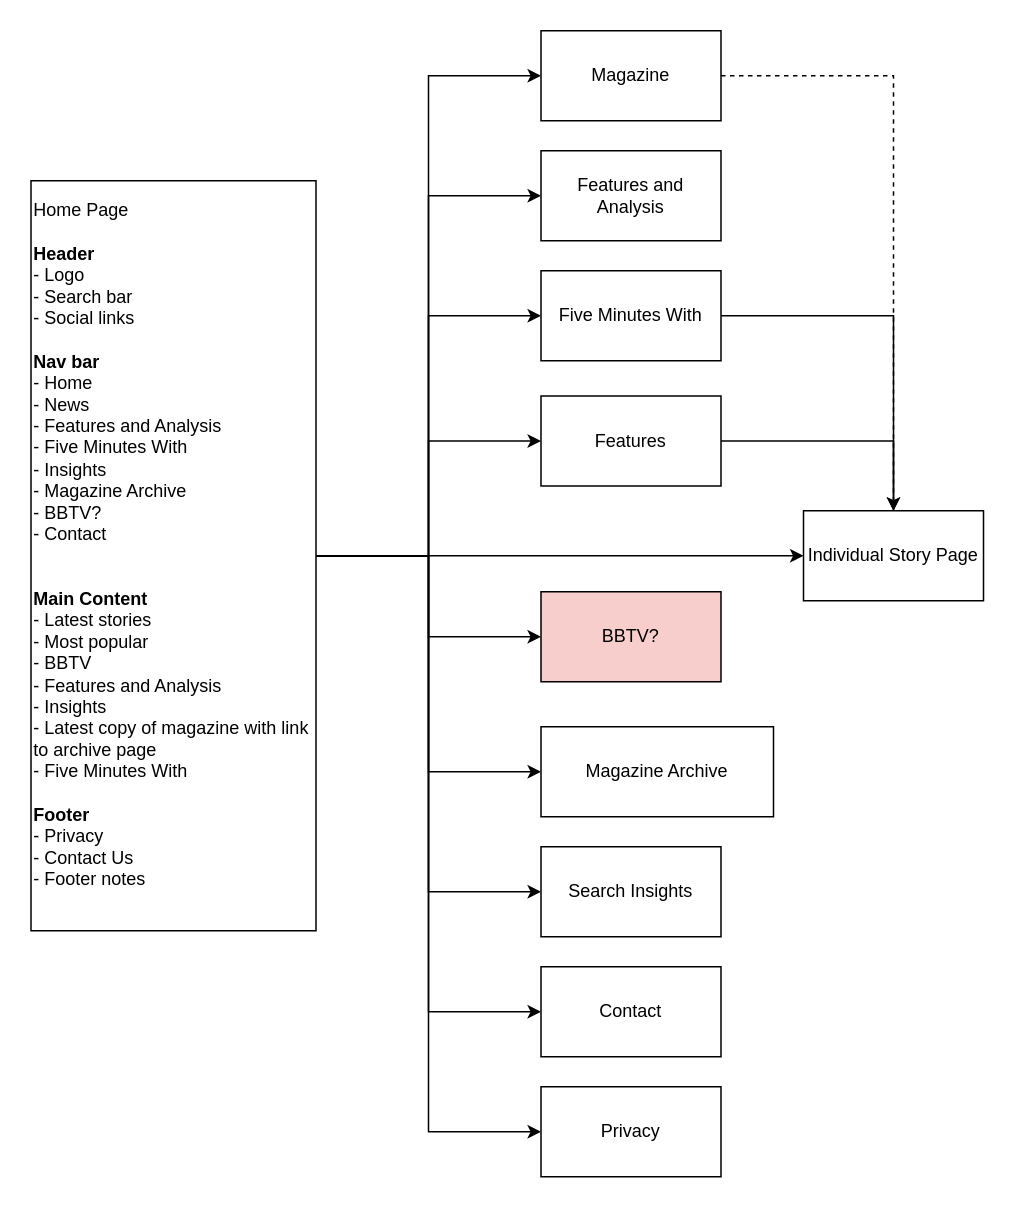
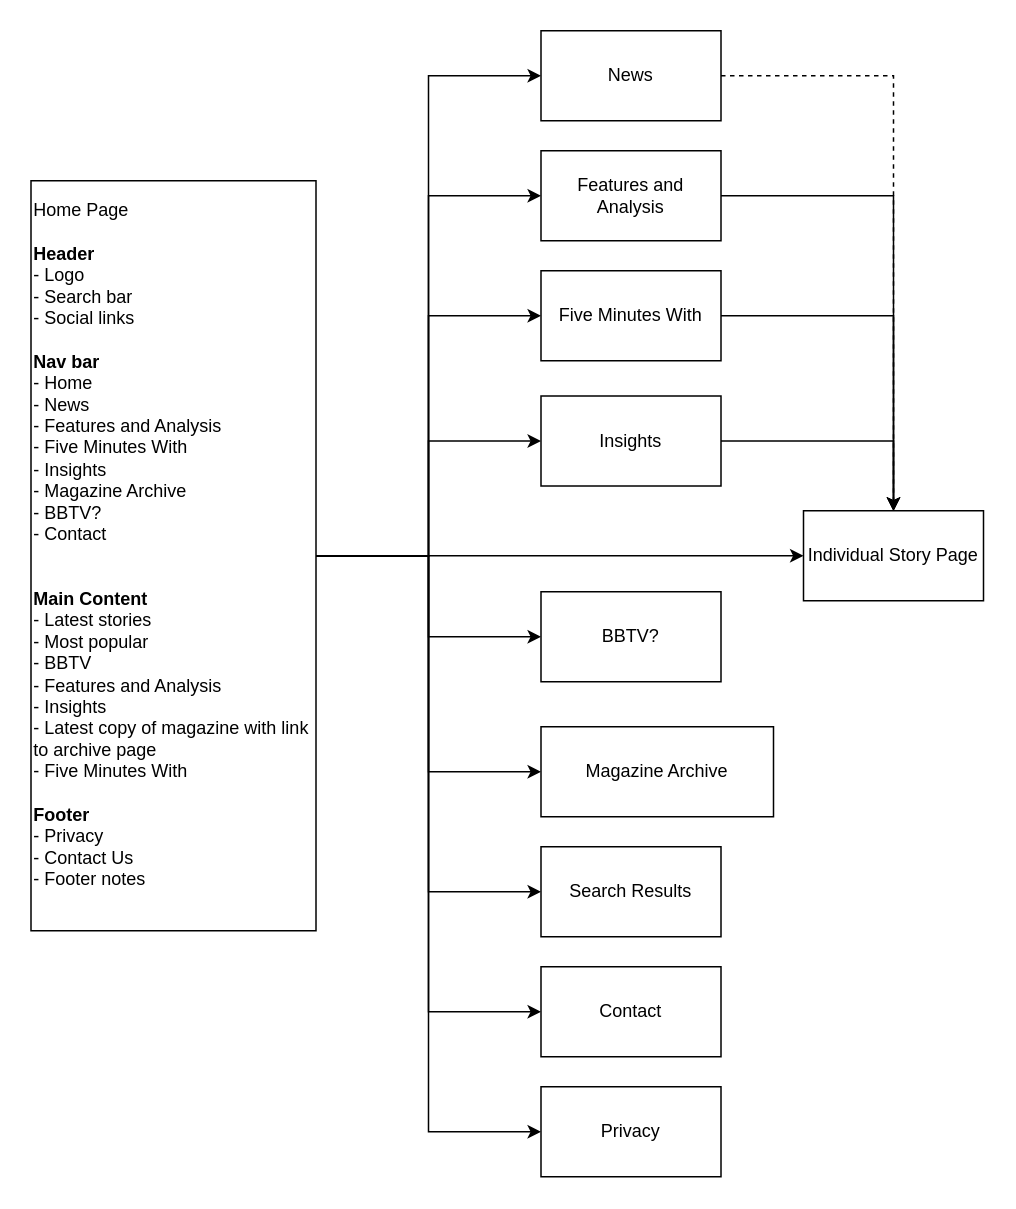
node "Magazine": label "Magazine" -> "News"
edge "Features and Analysis" -> "Individual Story Page": added
edge "Five Minutes With" -- "Individual Story Page": arrowhead none -> classic
node "Features": label "Features" -> "Insights"
node "BBTV?": fillcolor #f8cecc -> #ffffff
node "Search Insights": label "Search Insights" -> "Search Results"
